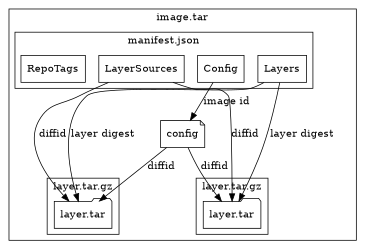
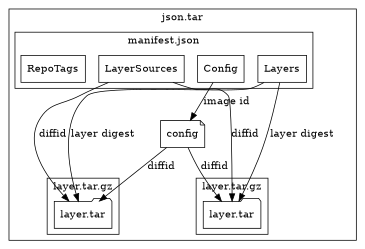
cluster "image.tar": label "image.tar" -> "json.tar"
